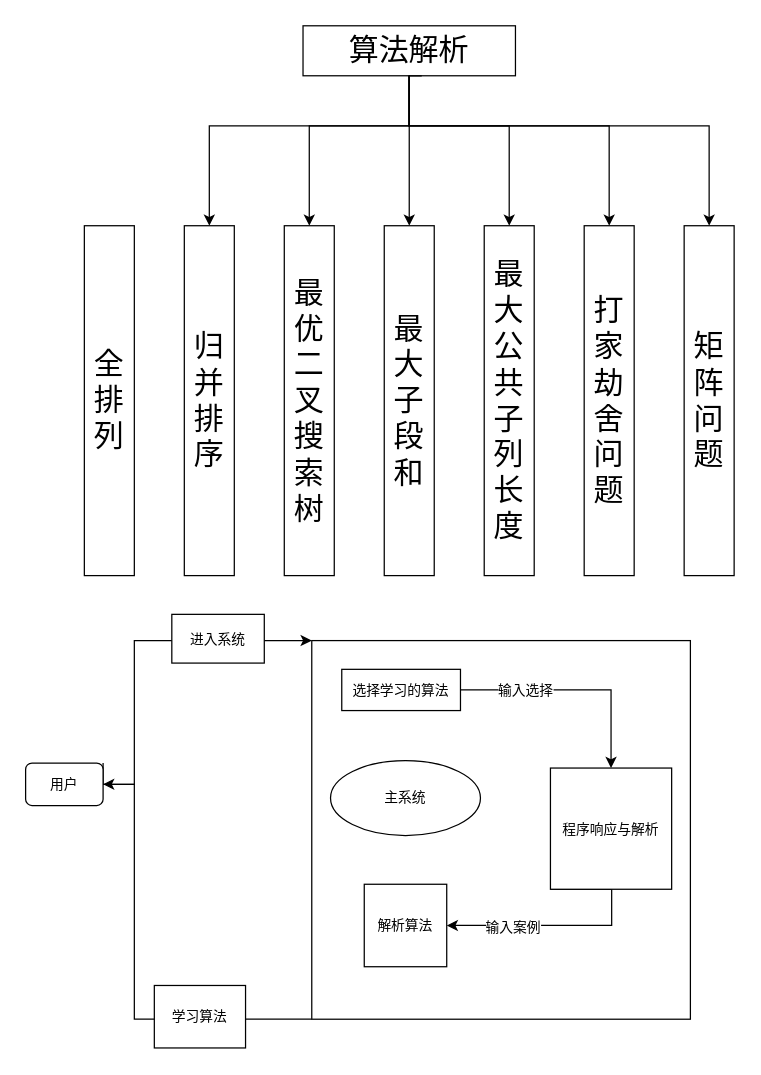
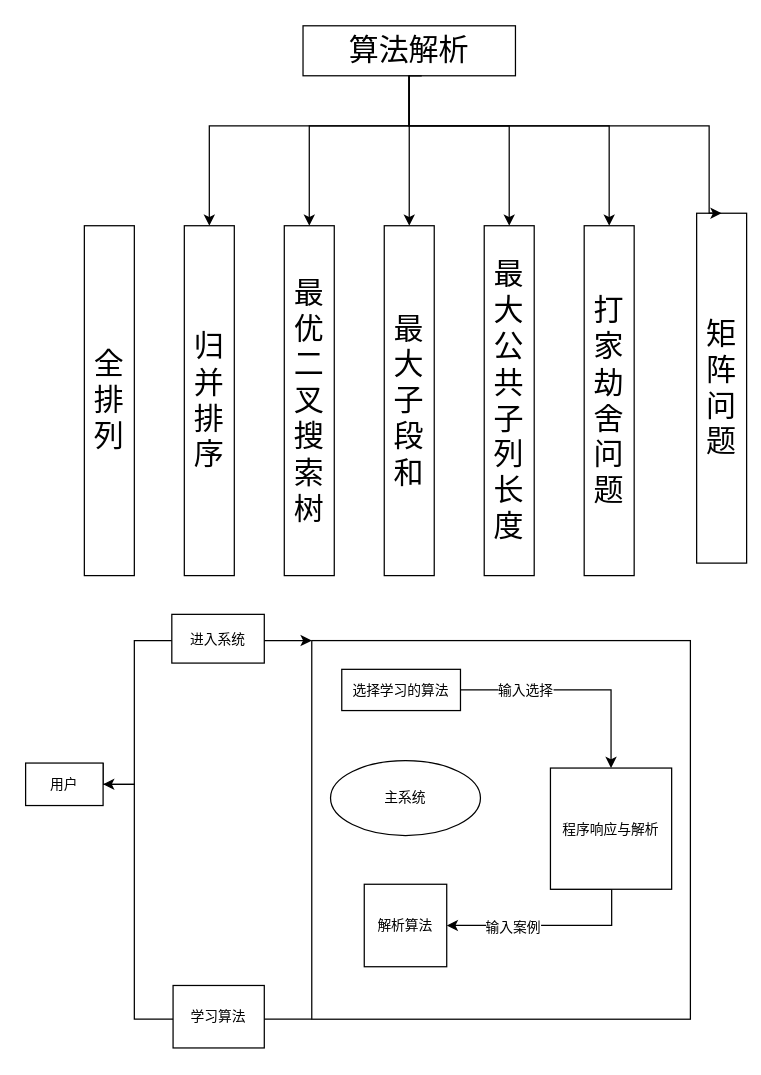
node "矩阵问题": moved (709, 401) -> (722, 388)
node "用户": shape rounded rectangle -> rectangle
node "学习算法": moved (200, 1017) -> (219, 1017)
